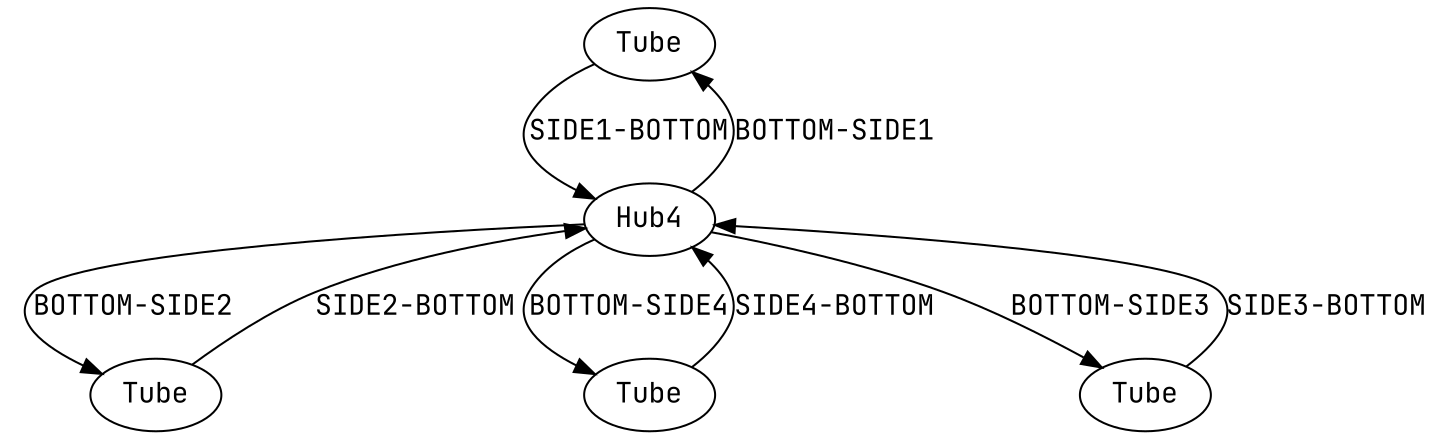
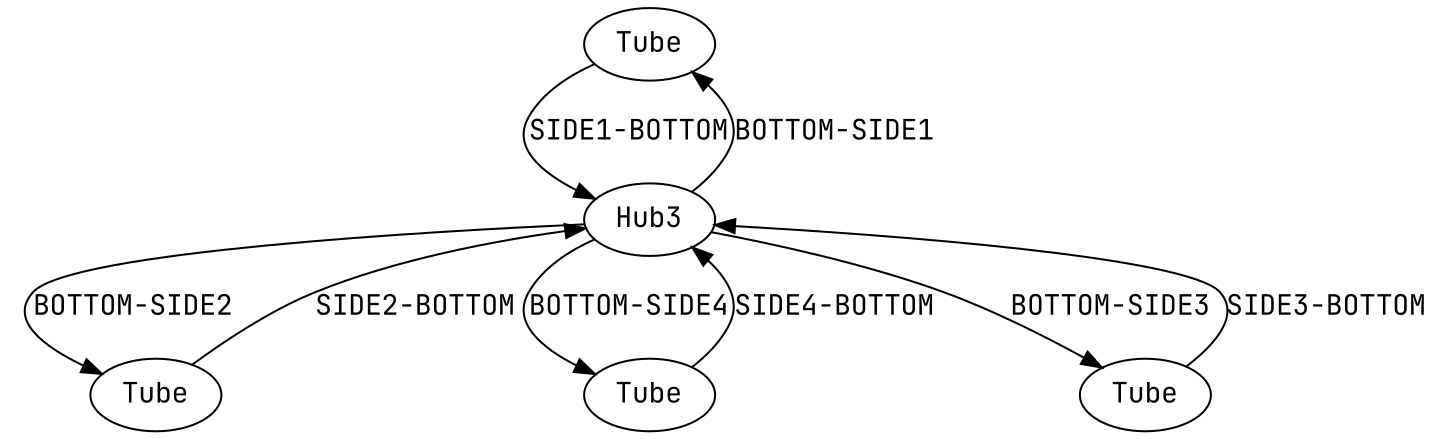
node "Hub4": label "Hub4" -> "Hub3"
